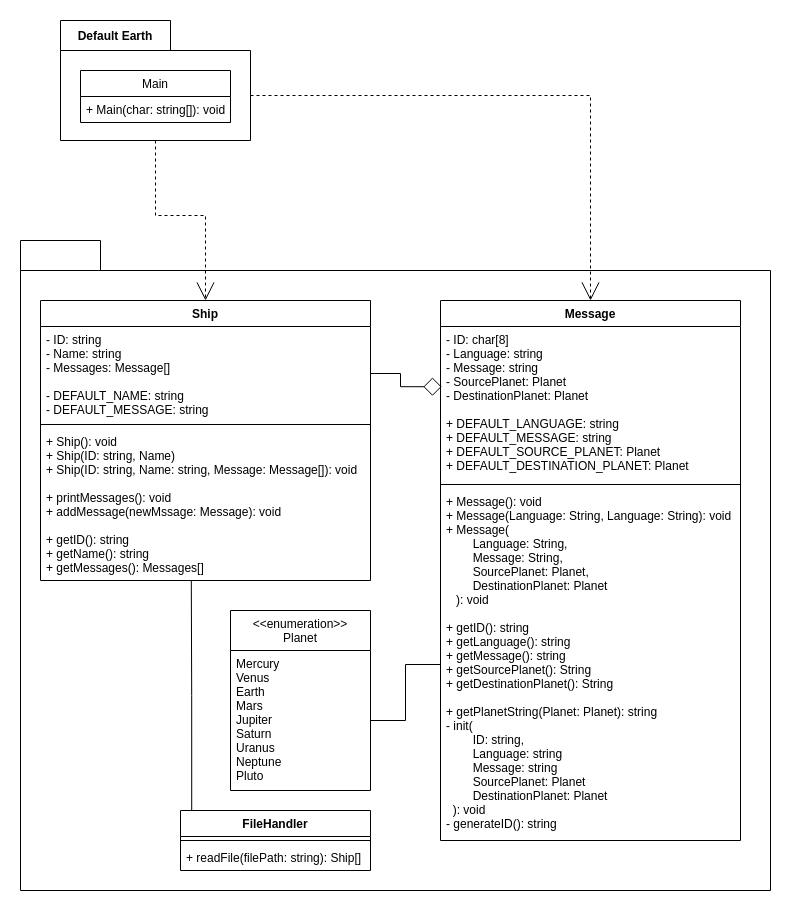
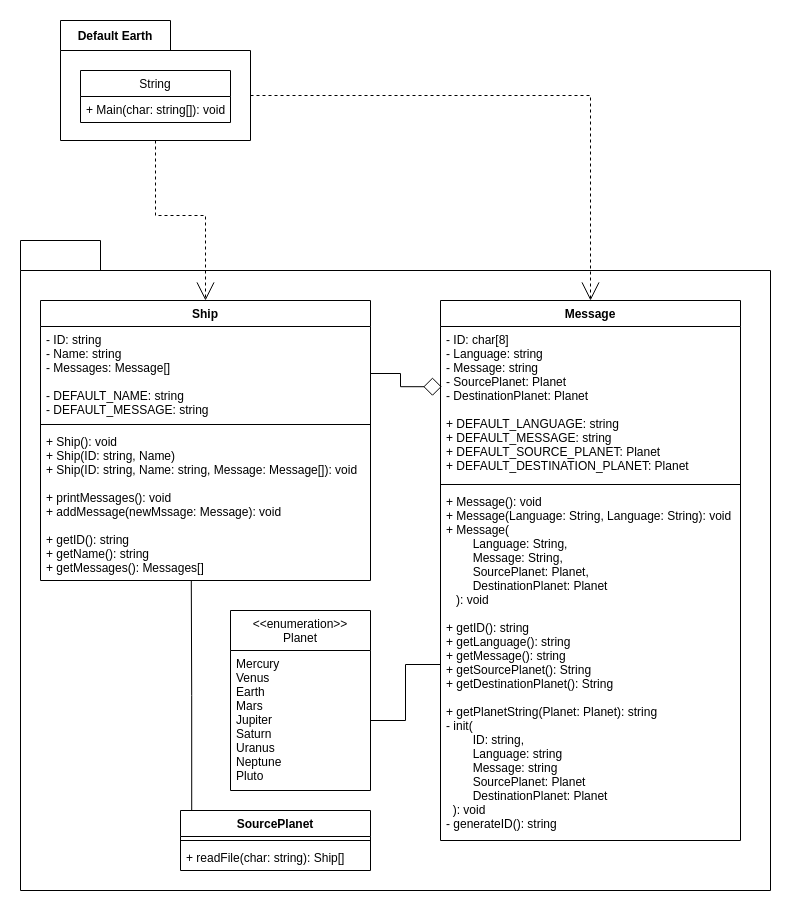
node "Main": label "Main" -> "String"
node "FileHandler": label "FileHandler" -> "SourcePlanet"
node "+ readFile(filePath: string): Ship[]": label "+ readFile(filePath: string): Ship[]" -> "+ readFile(char: string): Ship[]"
